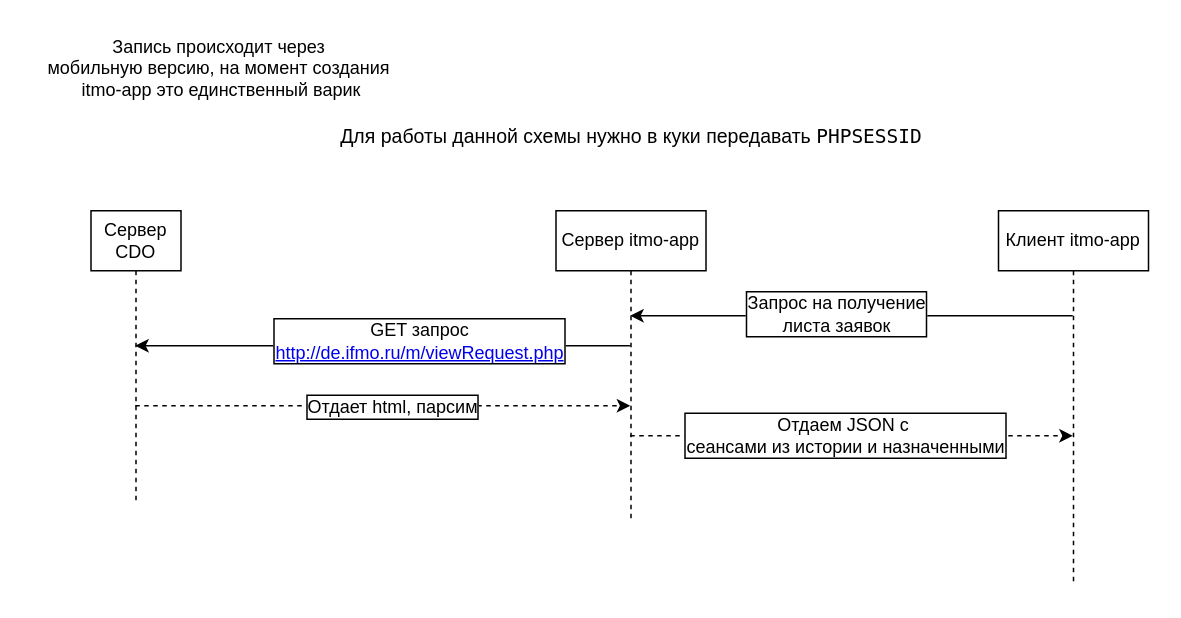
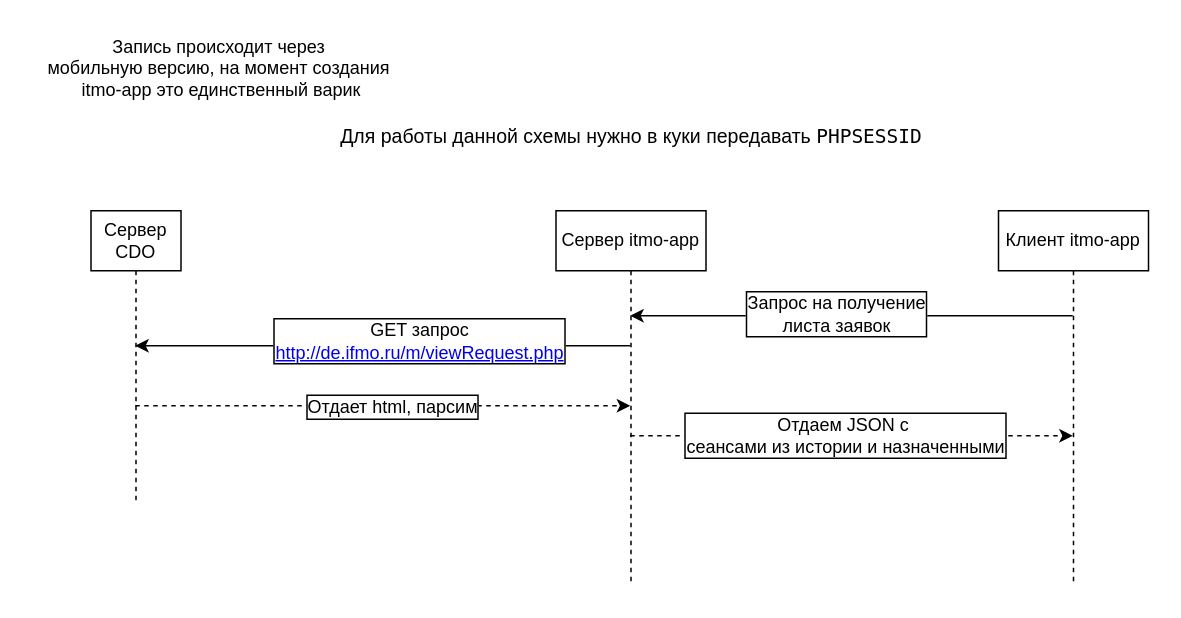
node "Сервер itmo-app": size 150x308 -> 150x375
